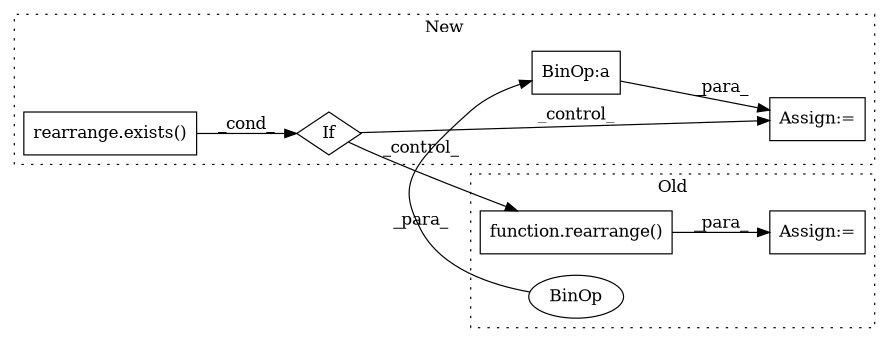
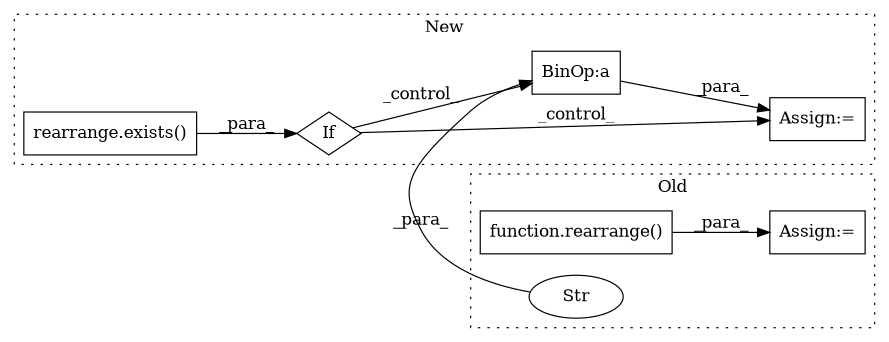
edge "rearrange.exists()" -> "If": label "_cond_" -> "_para_"
edge "If" -> "function.rearrange()": now "If" -> "BinOp:a"
node "BinOp": label "BinOp" -> "Str"
